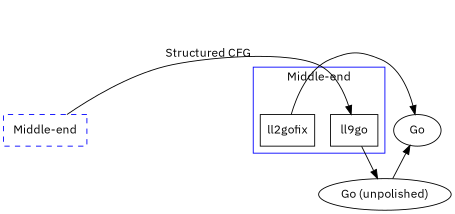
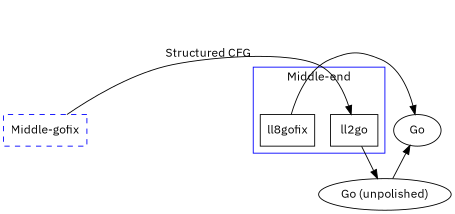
node "Middle-end": label "Middle-end" -> "Middle-gofix"
node "ll2gofix": label "ll2gofix" -> "ll8gofix"
node "ll9go": label "ll9go" -> "ll2go"
